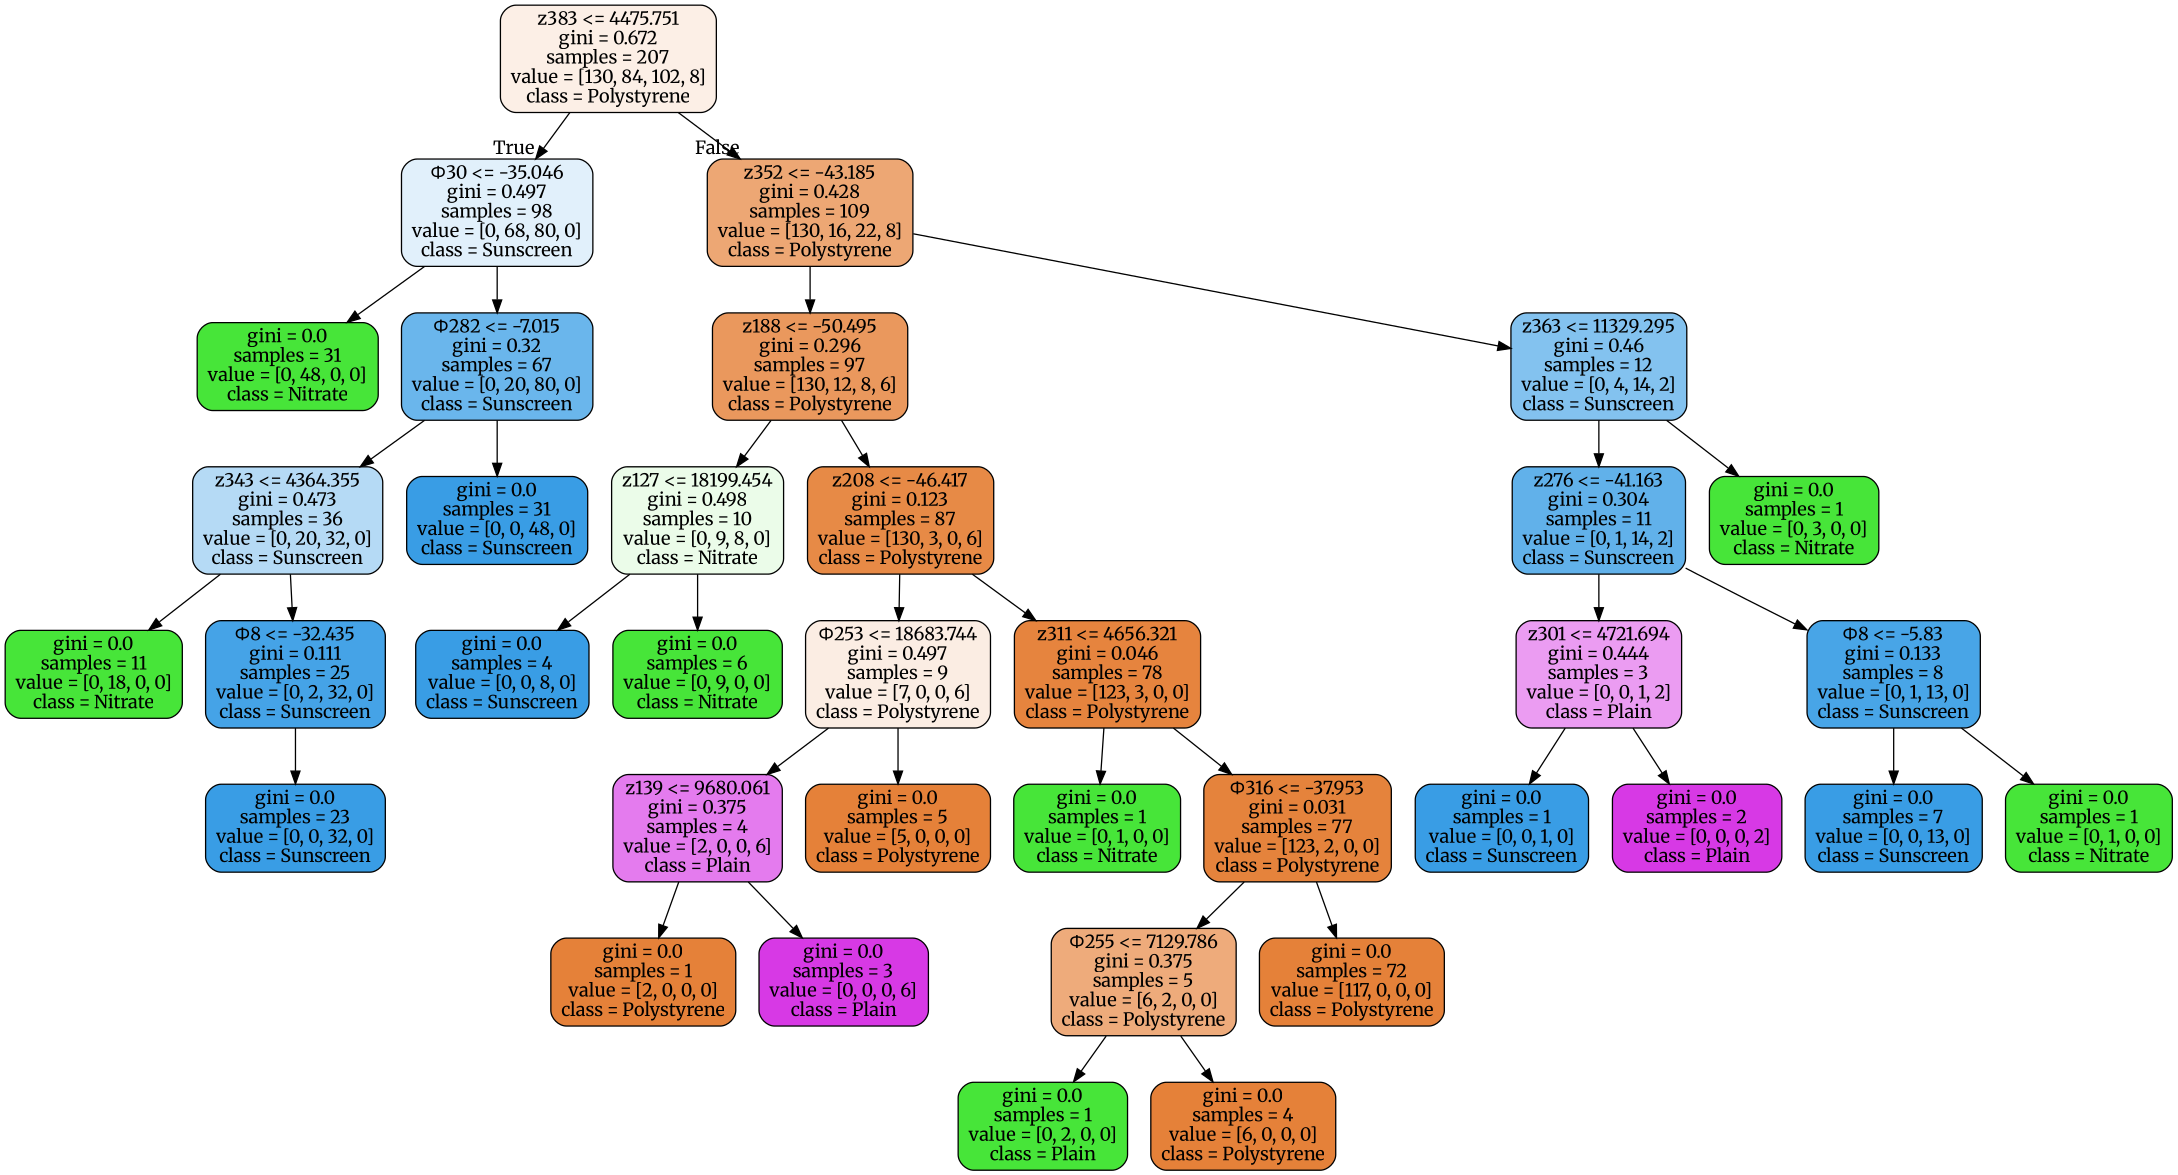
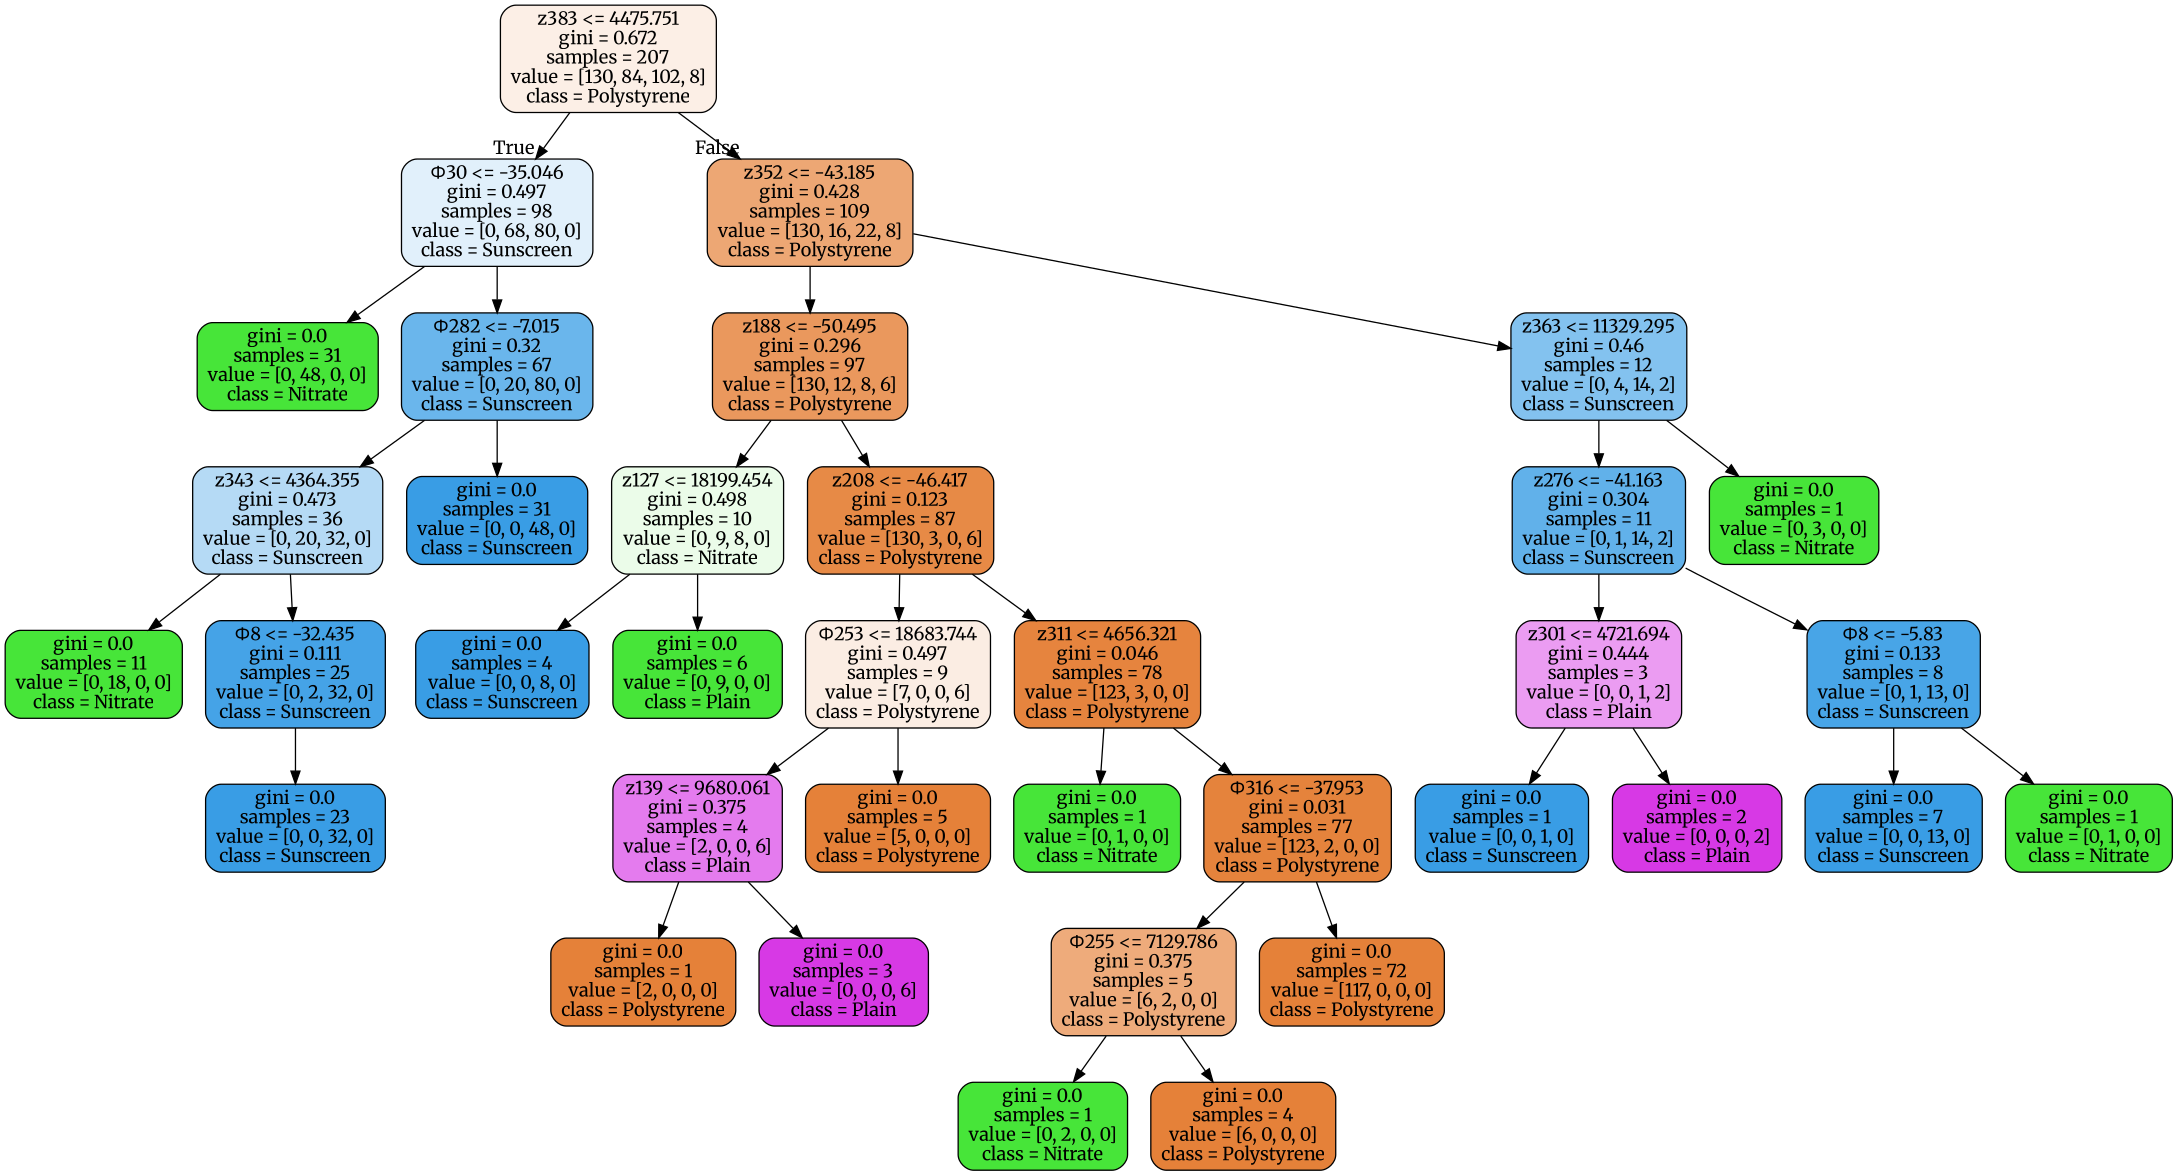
node "gini = 0.0 samples = 6 value = [0, 9, 0, 0] class = Nitrate": label "gini = 0.0 samples = 6 value = [0, 9, 0, 0] class = Nitrate" -> "gini = 0.0 samples = 6 value = [0, 9, 0, 0] class = Plain"
node "gini = 0.0 samples = 1 value = [0, 2, 0, 0] class = Plain": label "gini = 0.0 samples = 1 value = [0, 2, 0, 0] class = Plain" -> "gini = 0.0 samples = 1 value = [0, 2, 0, 0] class = Nitrate"
